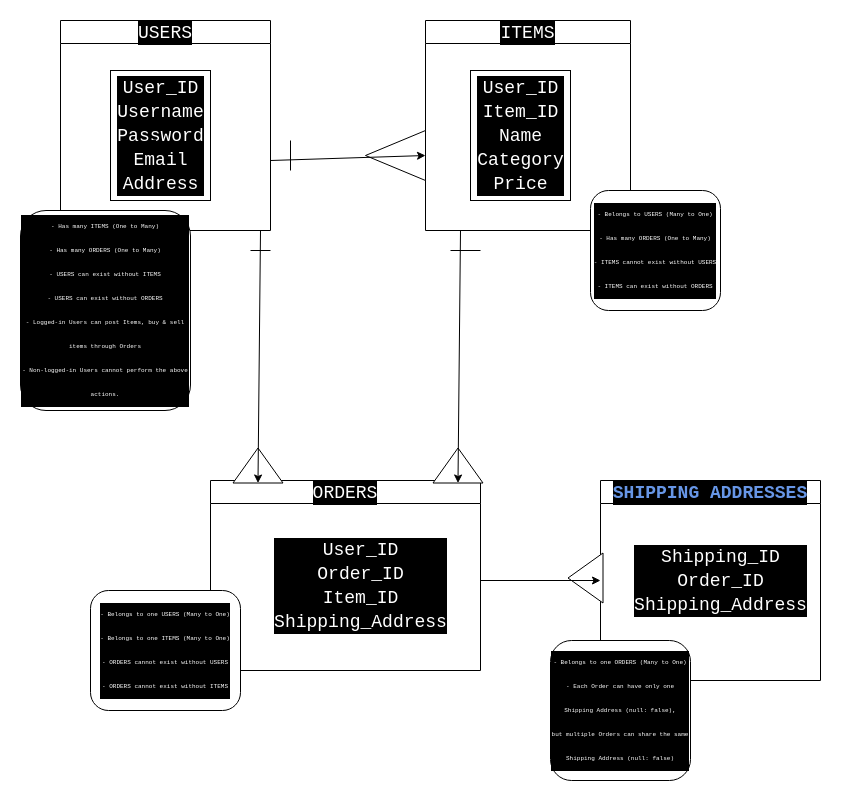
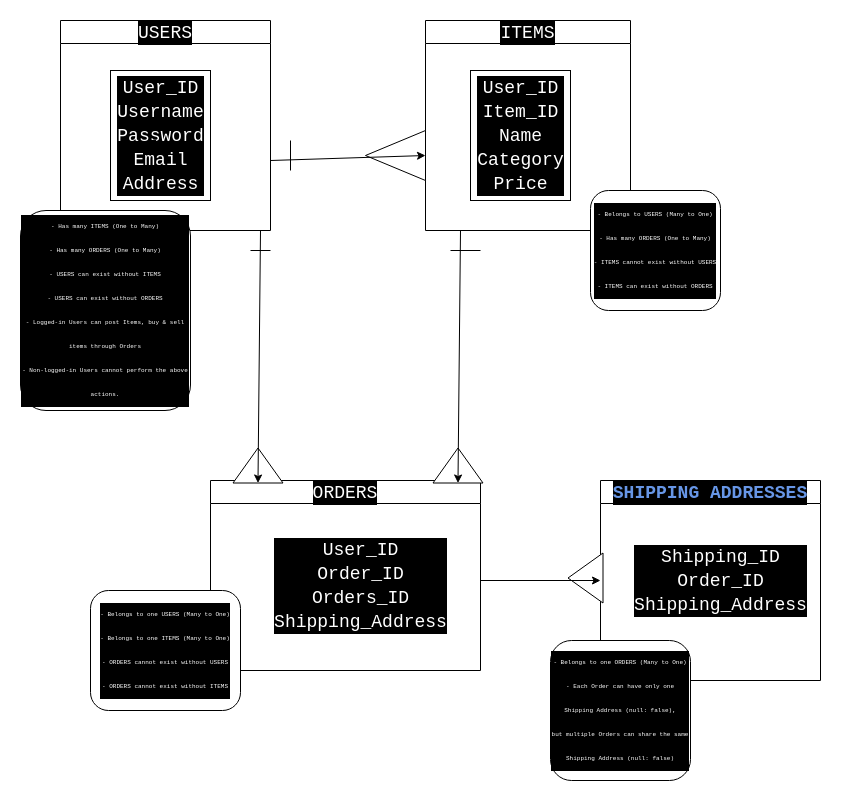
node "User_ID Order_ID Item_ID Shipping_Address": label "User_ID Order_ID Item_ID Shipping_Address" -> "User_ID Order_ID Orders_ID Shipping_Address"
